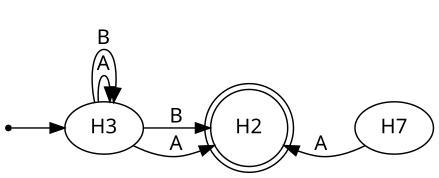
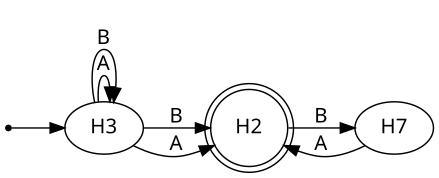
edge "H2" -> "H7": added, label "B"
